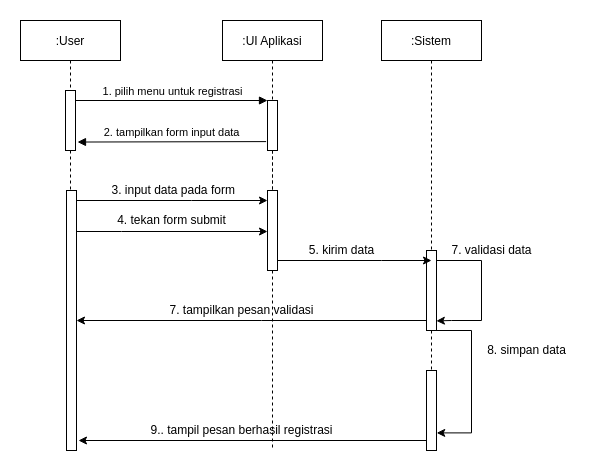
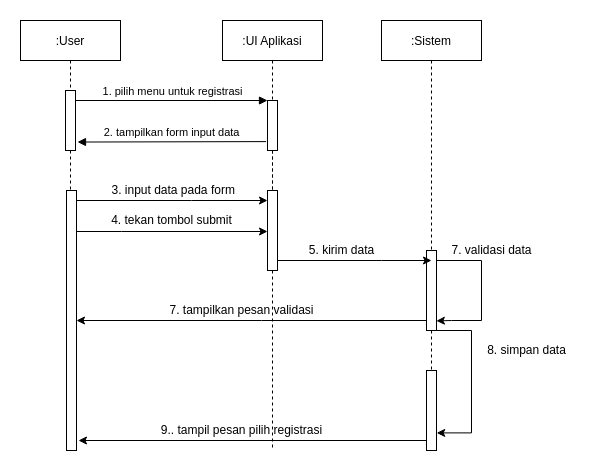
node "4. tekan form submit": label "4. tekan form submit" -> "4. tekan tombol submit"
node "9.. tampil pesan berhasil registrasi": label "9.. tampil pesan berhasil registrasi" -> "9.. tampil pesan pilih registrasi"
